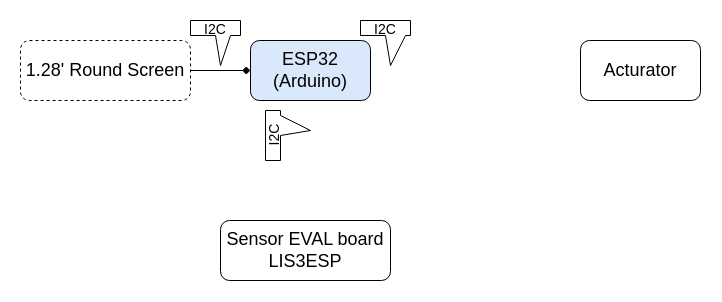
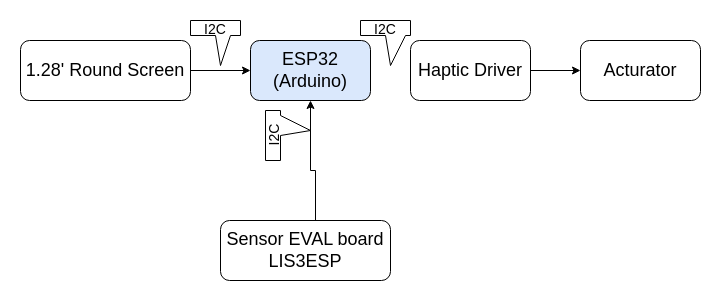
node "1.28' Round Screen": style dashed -> solid
edge "1.28' Round Screen" -> "ESP32 (Arduino)": arrowhead diamond -> classic
node "Haptic Driver": added
edge "Haptic Driver" -> "Acturator": added
edge "Sensor EVAL board LIS3ESP" -> "ESP32 (Arduino)": added
